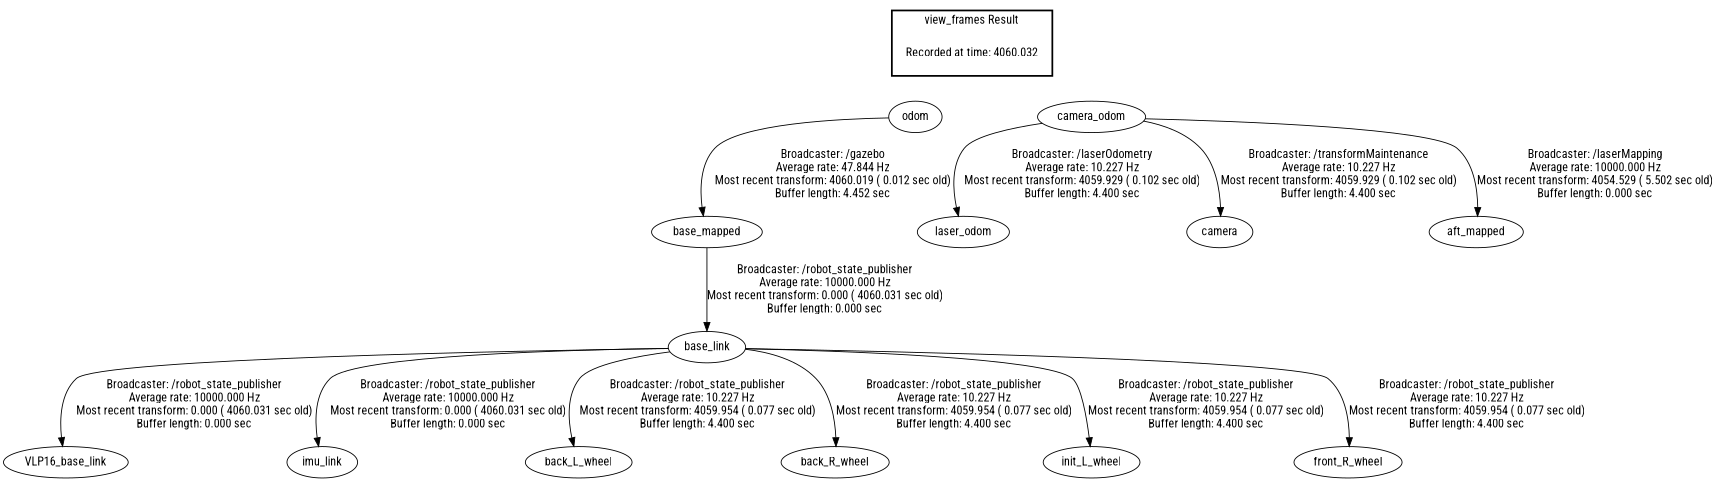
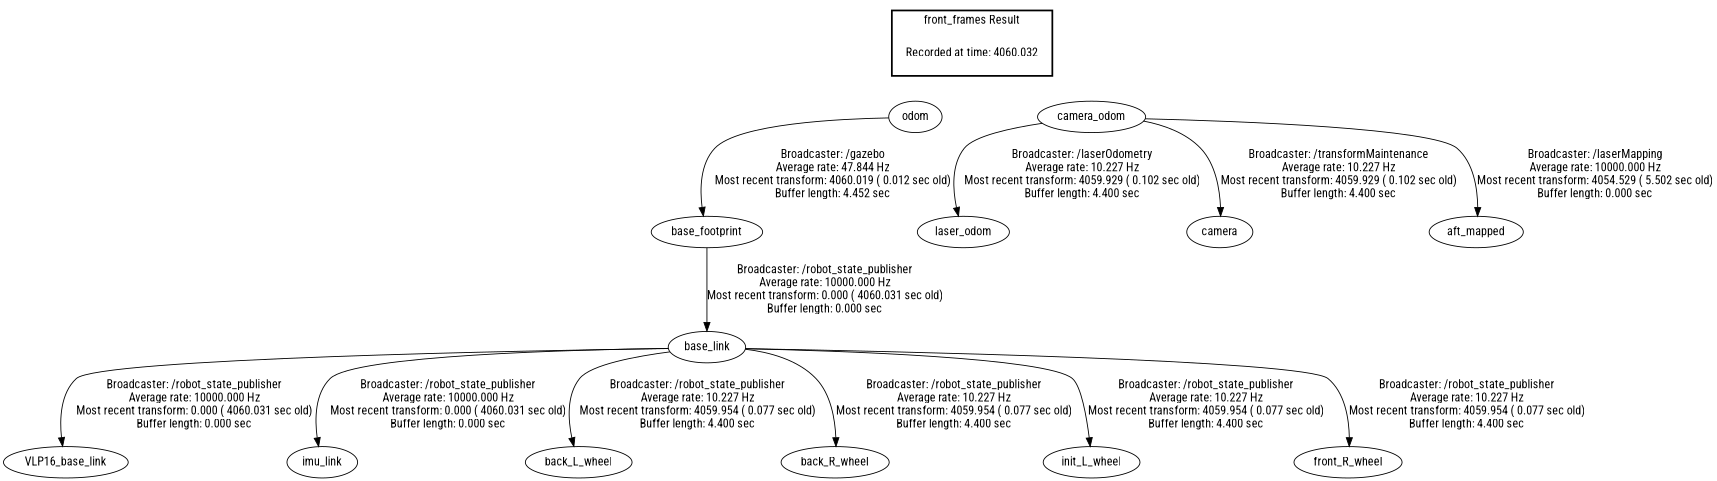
cluster "view_frames Result": label "view_frames Result" -> "front_frames Result"
node "base_mapped": label "base_mapped" -> "base_footprint"
